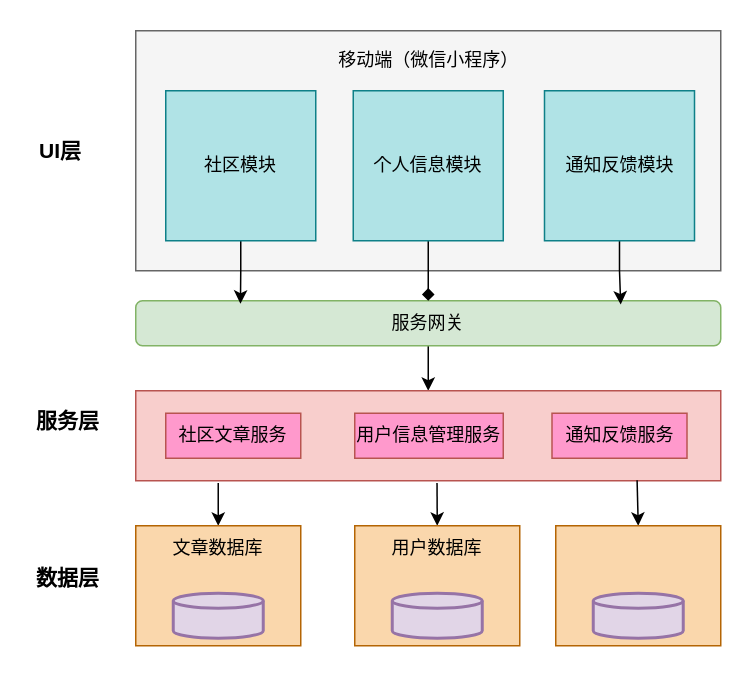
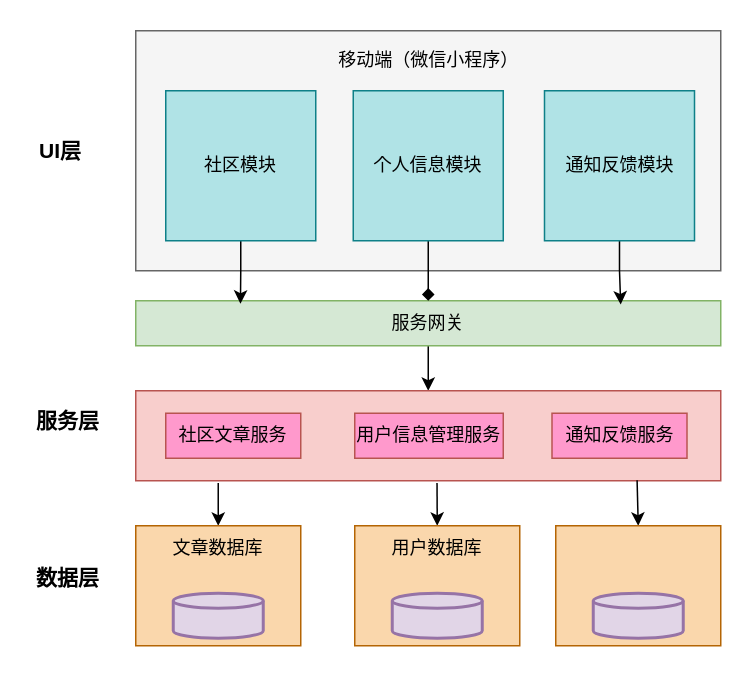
node "服务网关": shape rounded rectangle -> rectangle
